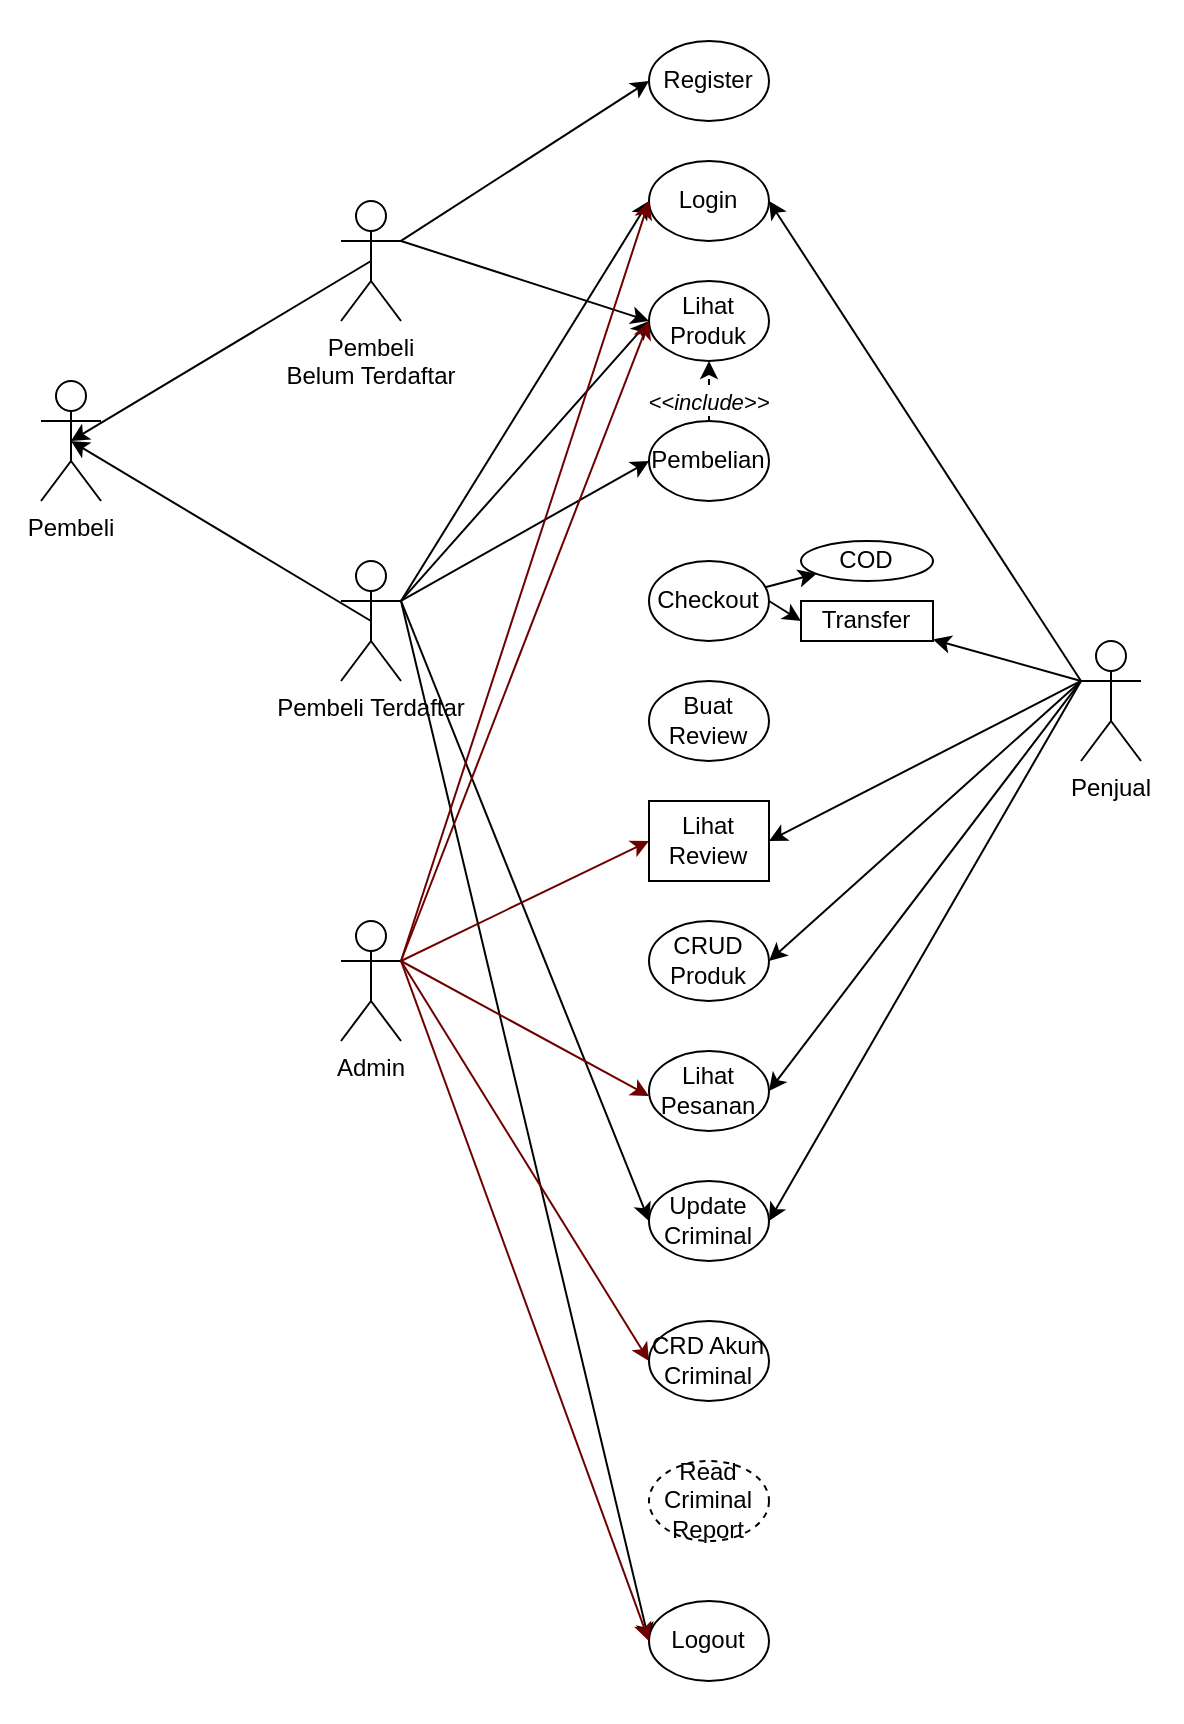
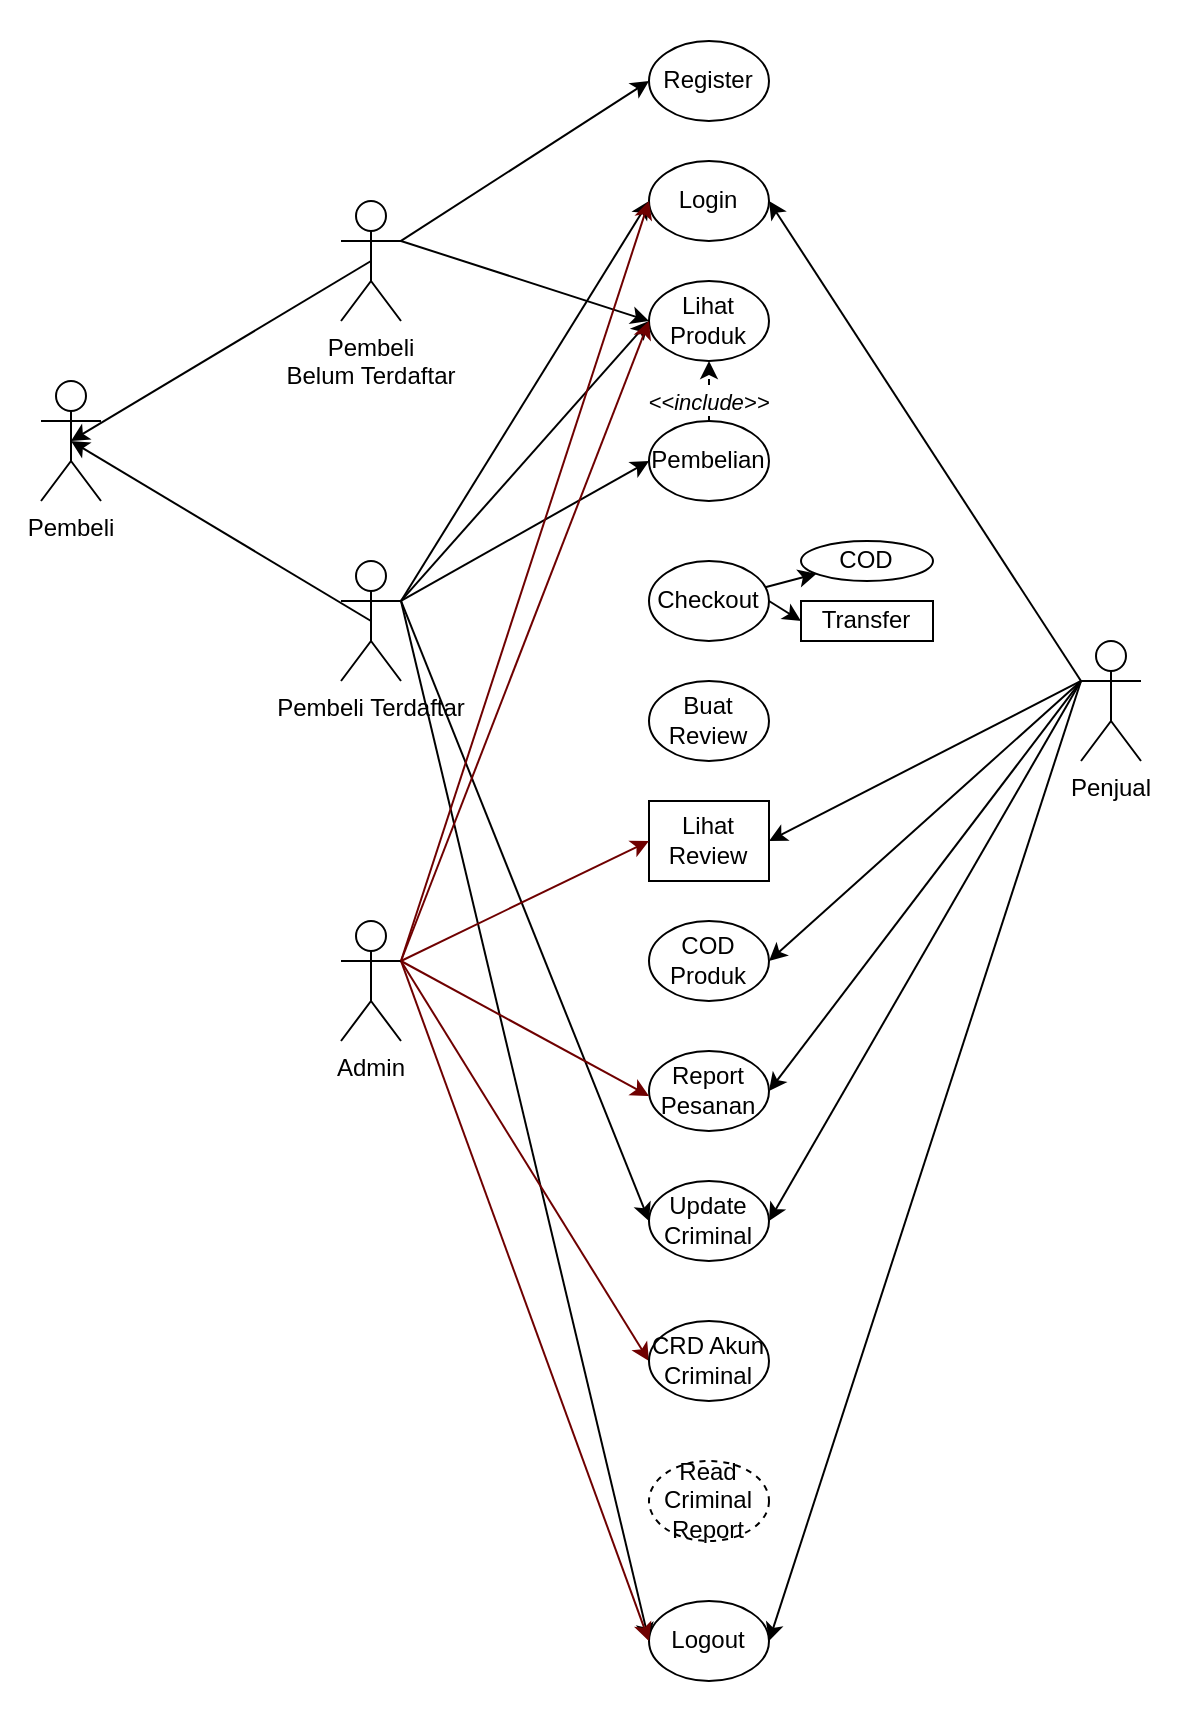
edge "Penjual" -> "Transfer": now "Penjual" -> "Logout"
node "CRUD Produk": label "CRUD Produk" -> "COD Produk"
node "Lihat Pesanan": label "Lihat Pesanan" -> "Report Pesanan"
